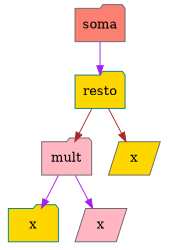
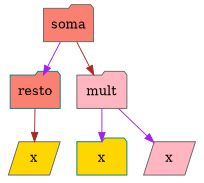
node "resto": fillcolor gold -> salmon
edge "resto" -> "mult": now "soma" -> "mult"
